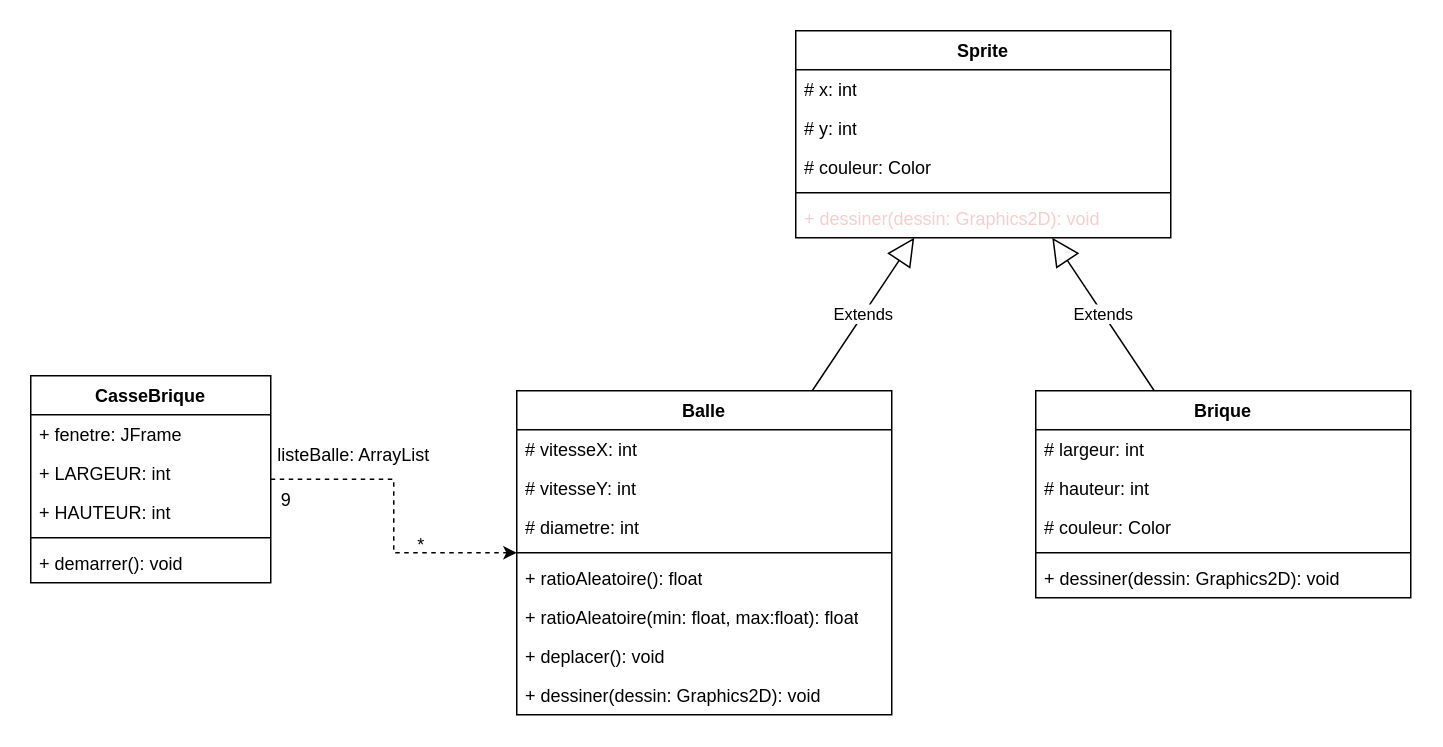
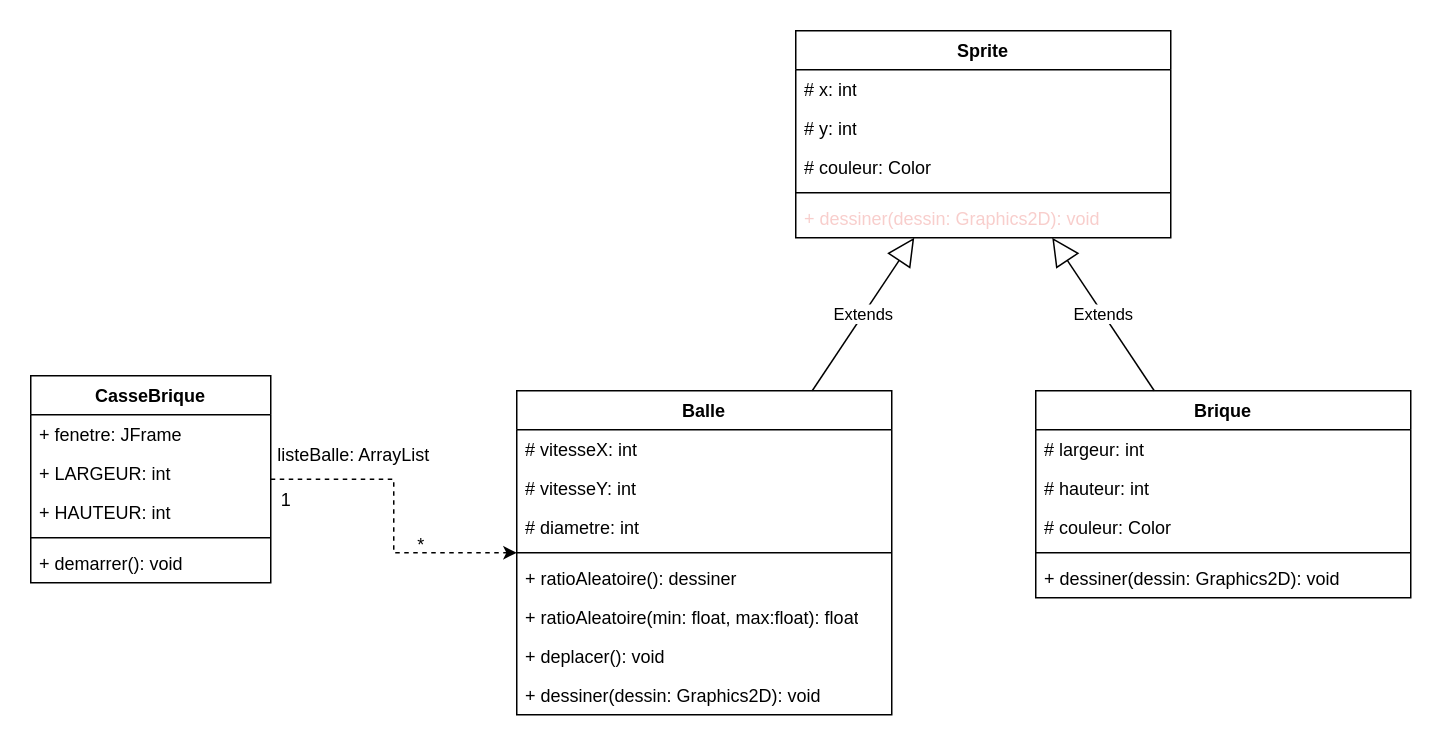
node "9": label "9" -> "1"
node "+ ratioAleatoire(): float": label "+ ratioAleatoire(): float" -> "+ ratioAleatoire(): dessiner"
